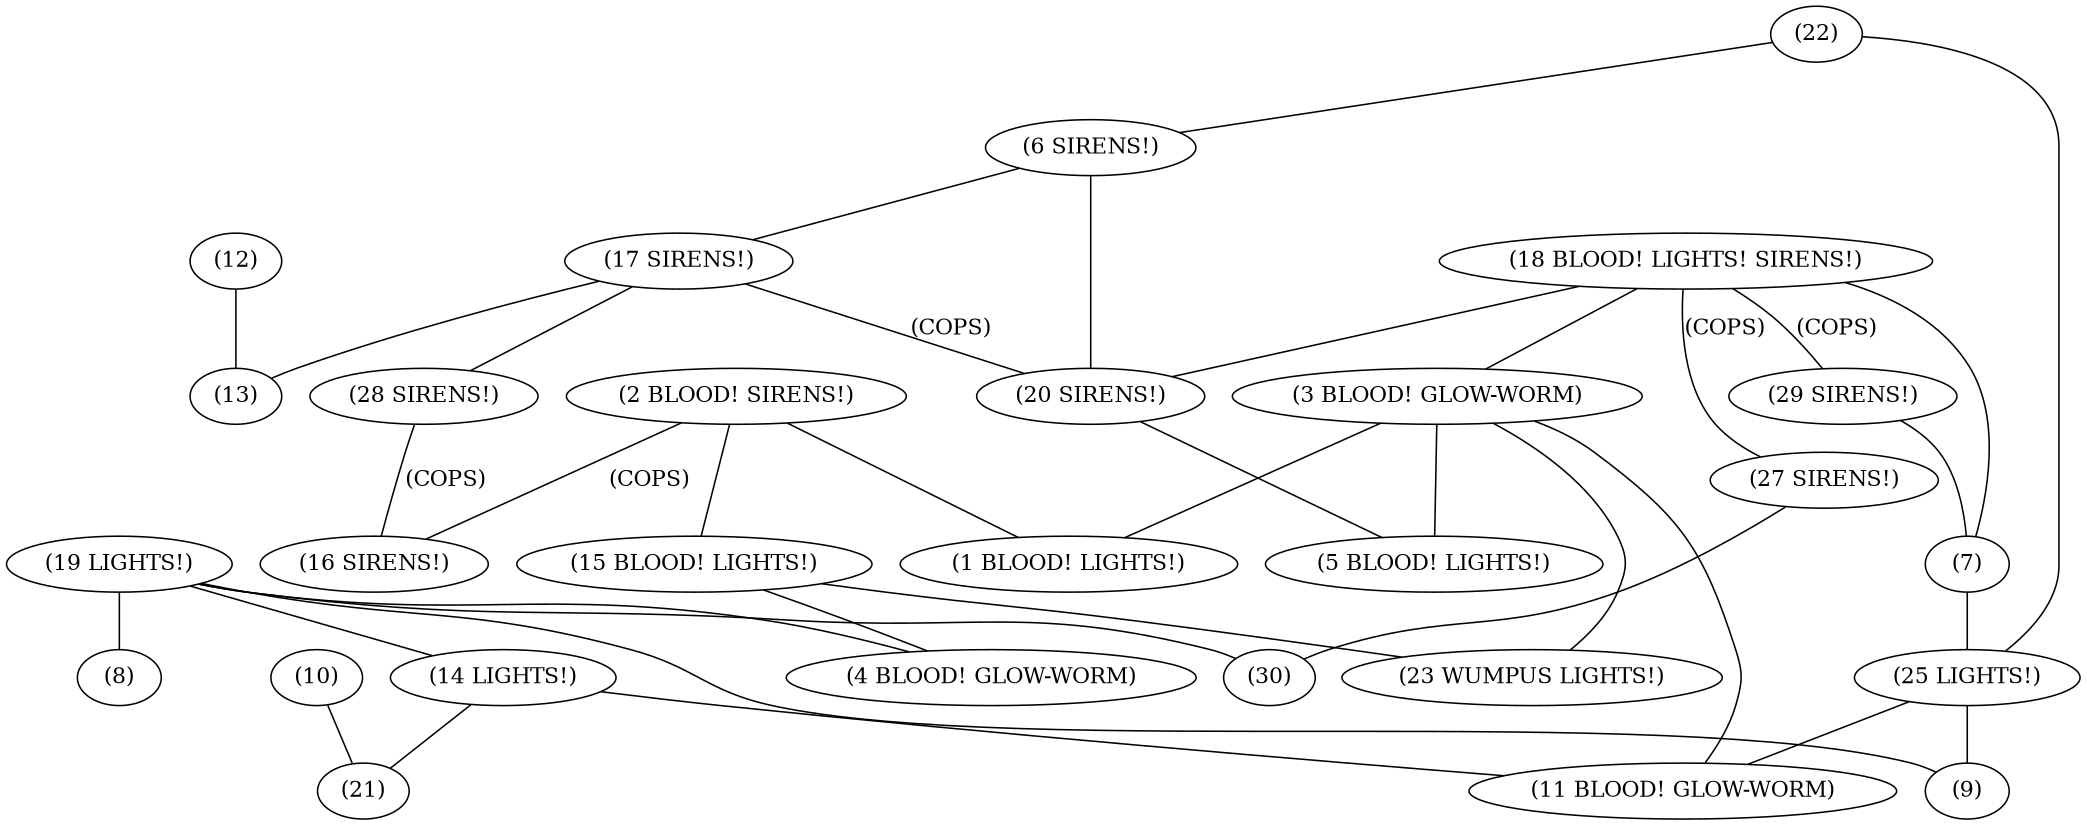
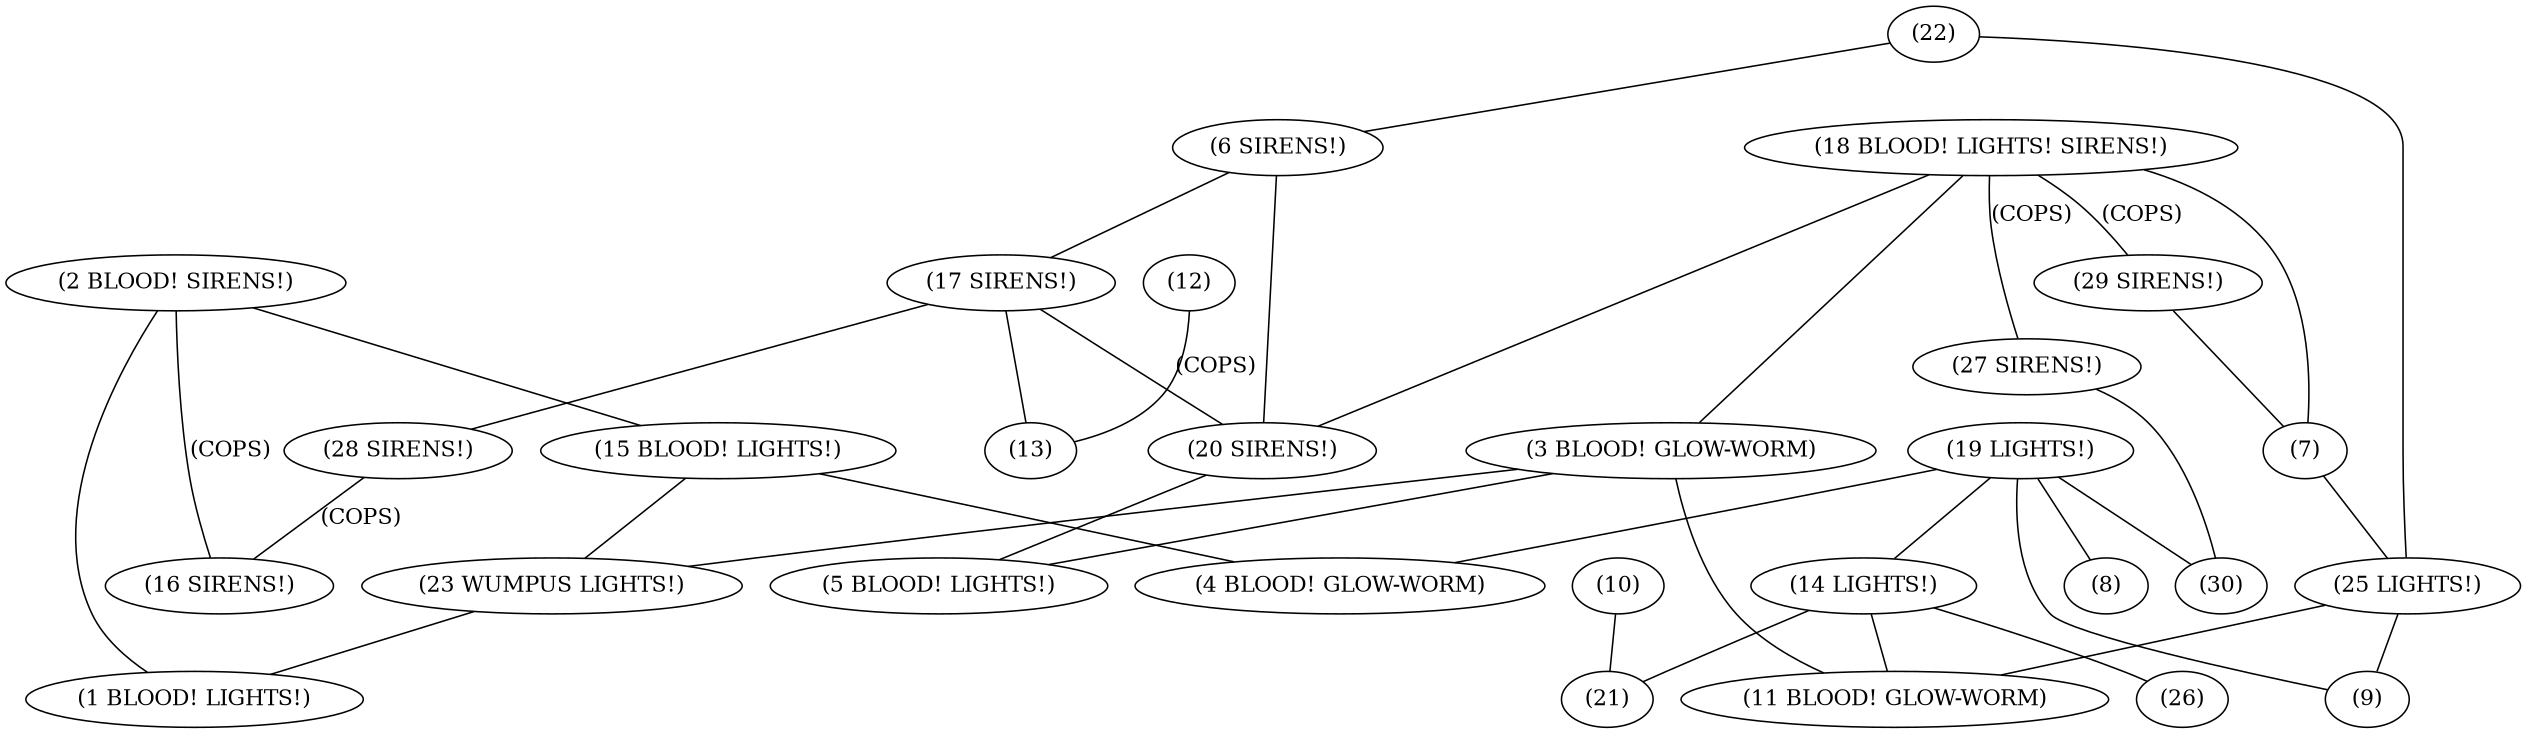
edge "(3 BLOOD! GLOW-WORM)" -- "(1 BLOOD! LIGHTS!)": now "(23 WUMPUS LIGHTS!)" -- "(1 BLOOD! LIGHTS!)"
node "(26)": added
